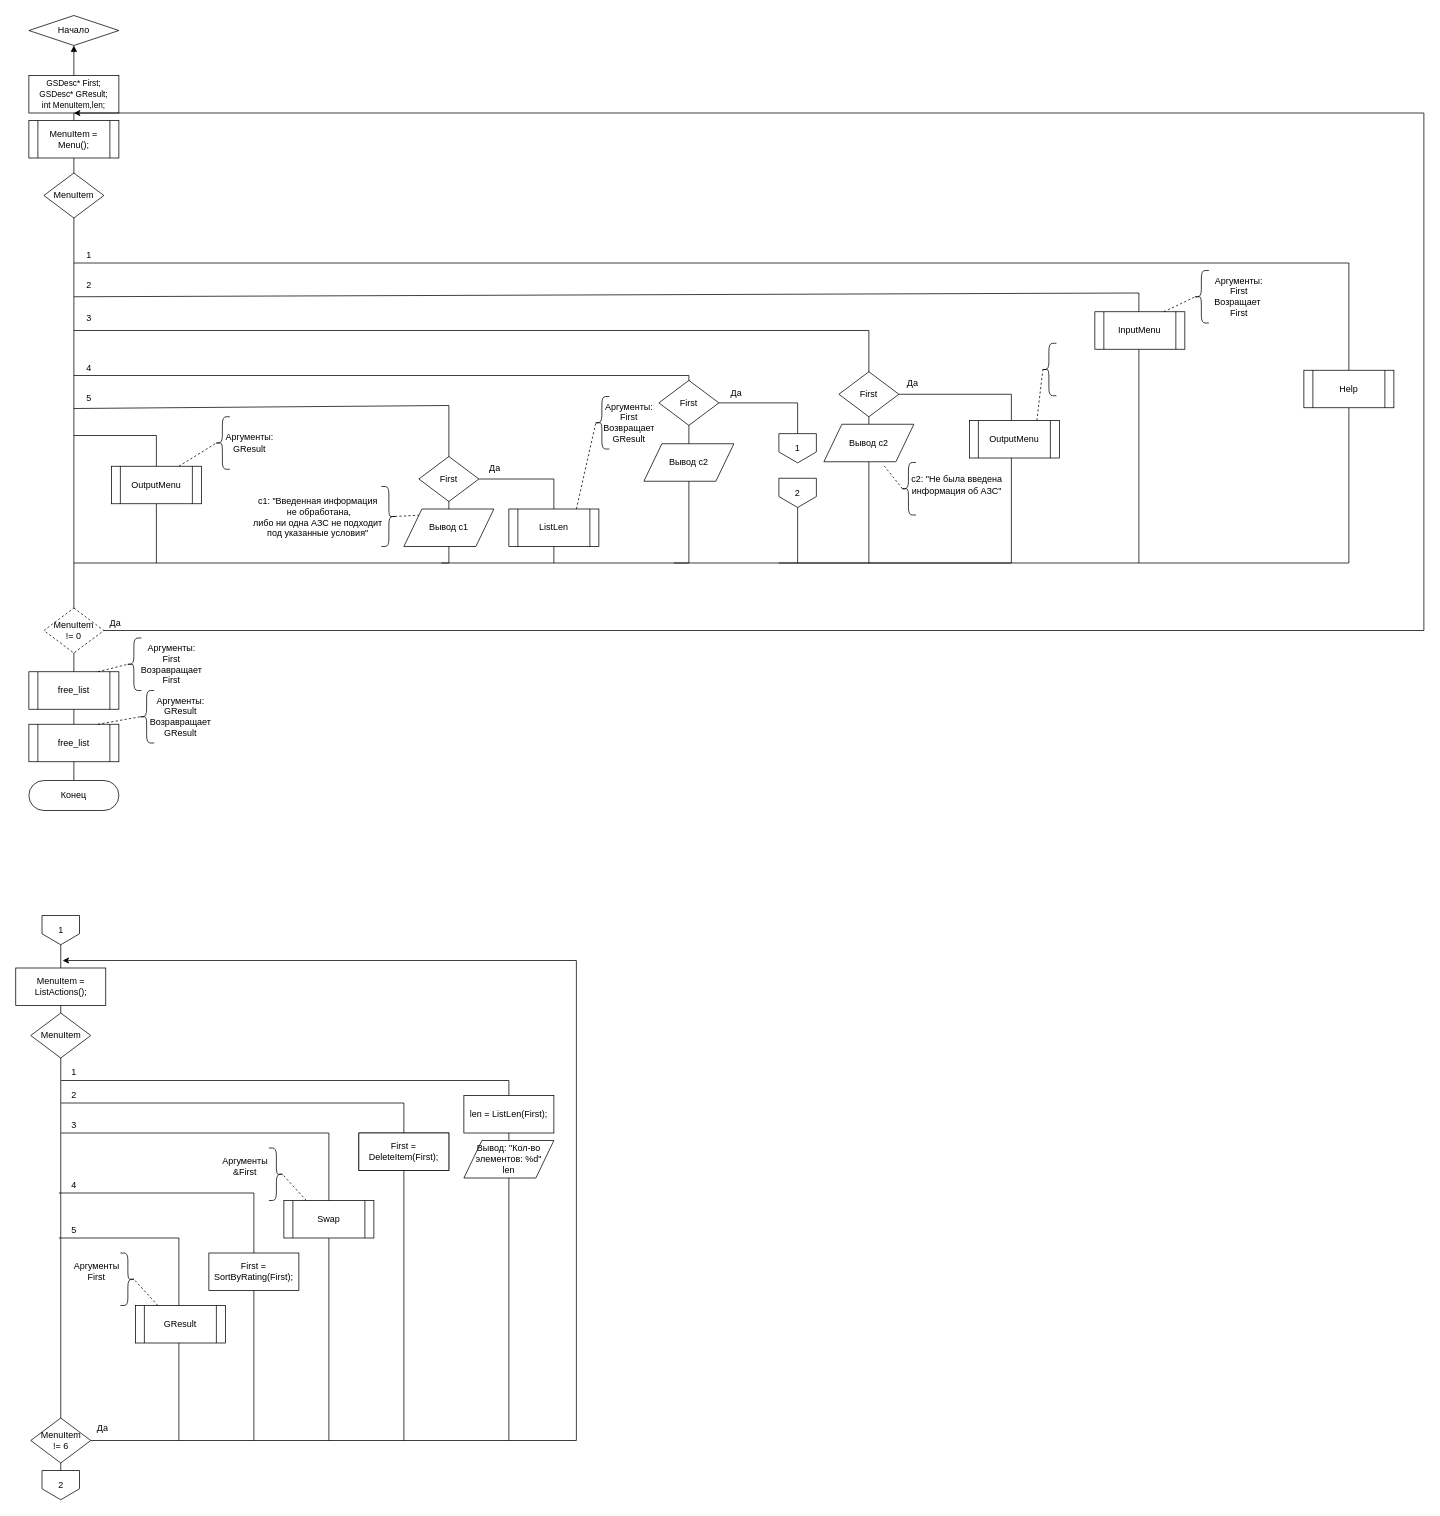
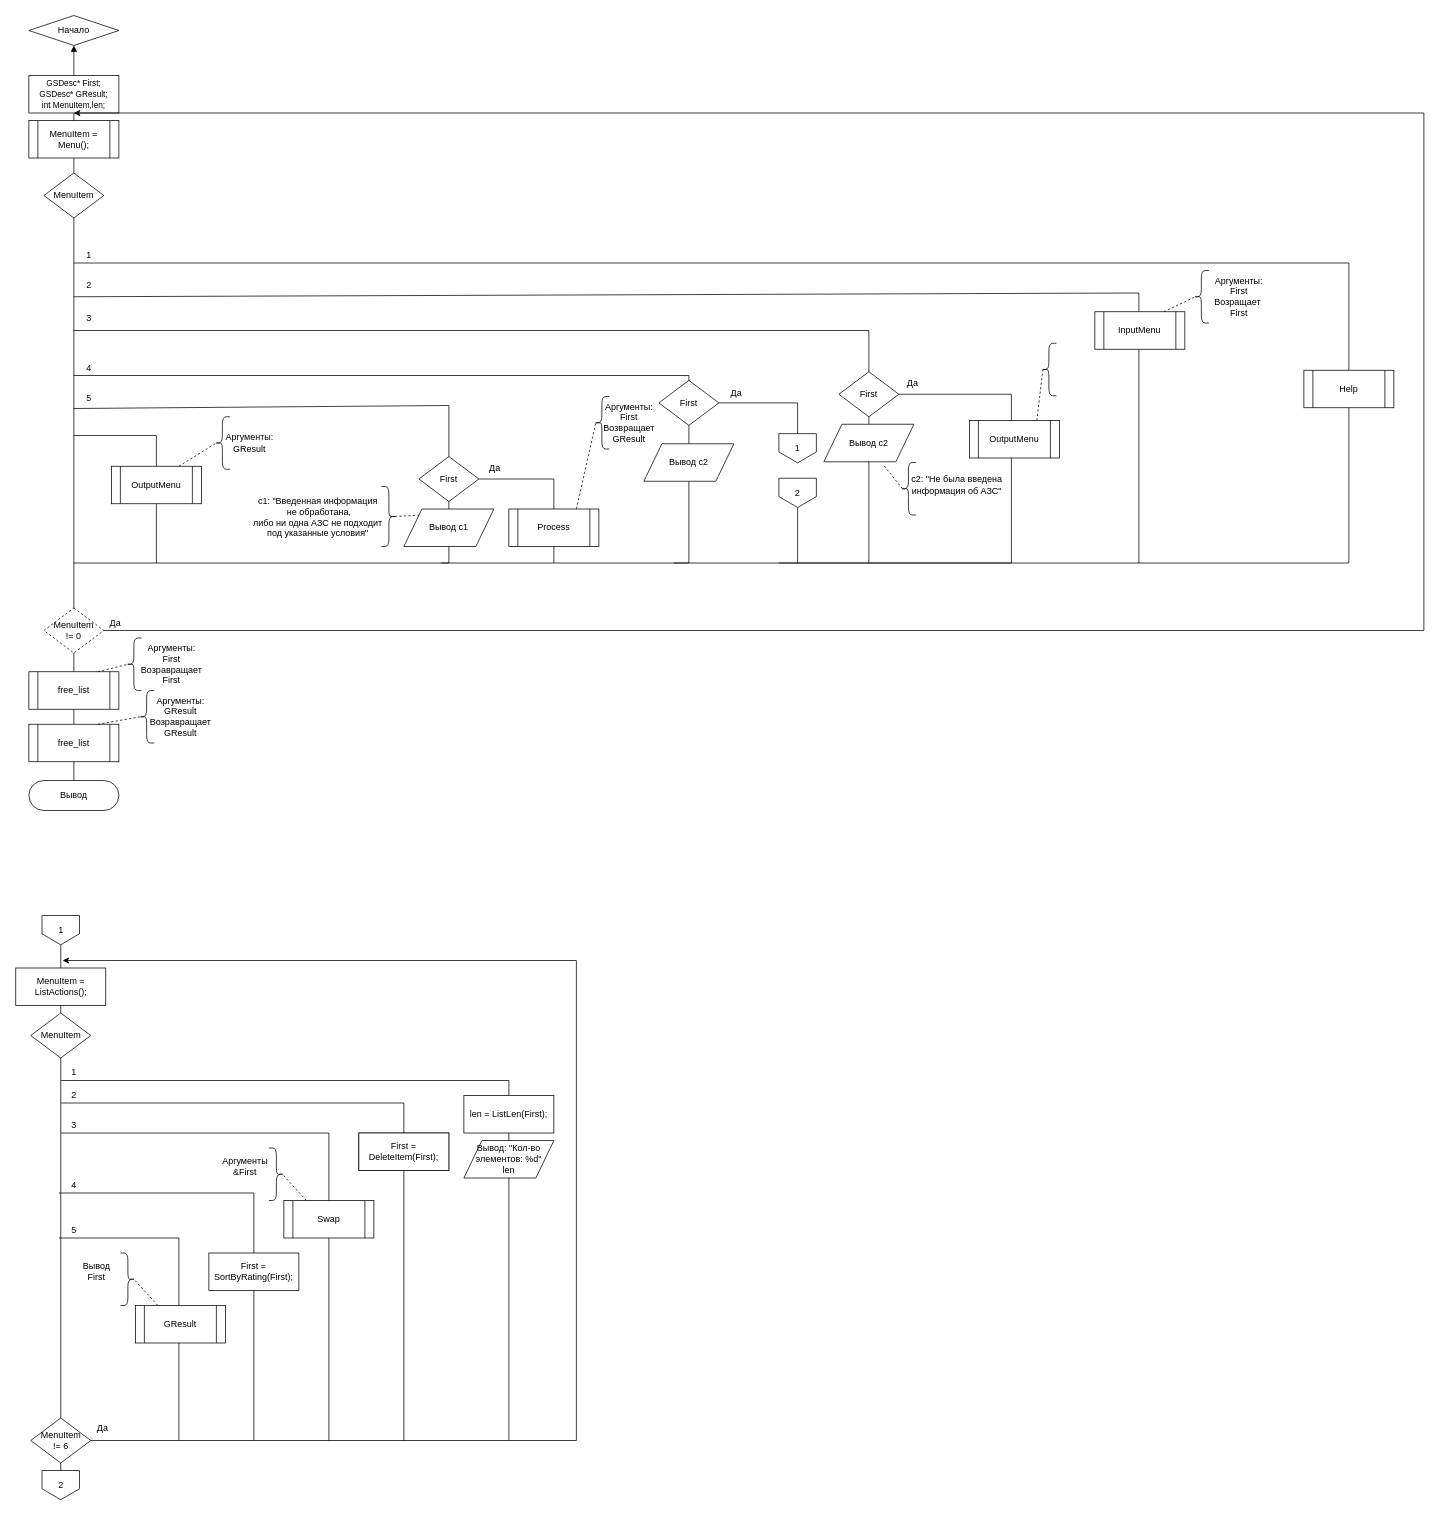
node "ListLen": label "ListLen" -> "Process"
node "Конец": label "Конец" -> "Вывод"
node "Аргументы First": label "Аргументы First" -> "Вывод First"
